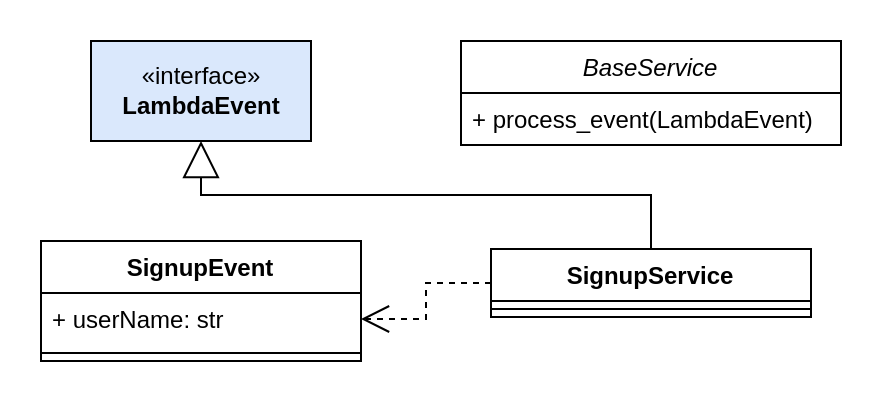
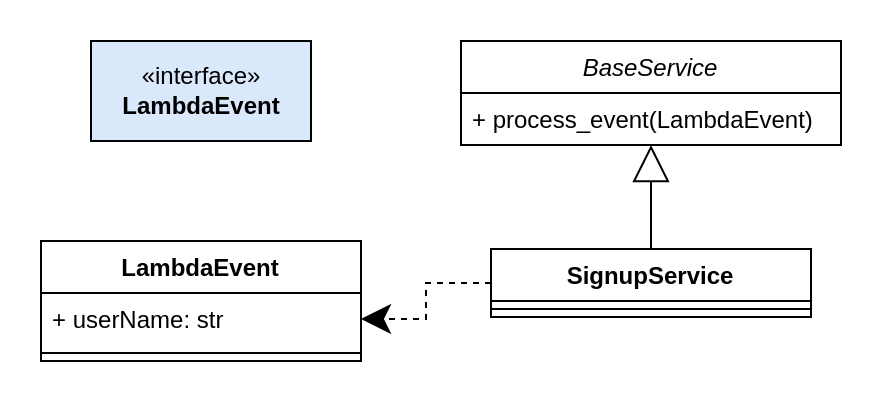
edge "SignupService" -> "«interface» LambdaEvent": now "SignupService" -> "BaseService"
node "SignupEvent": label "SignupEvent" -> "LambdaEvent"
edge "SignupService" -> "+ userName: str": arrowhead open -> classic
